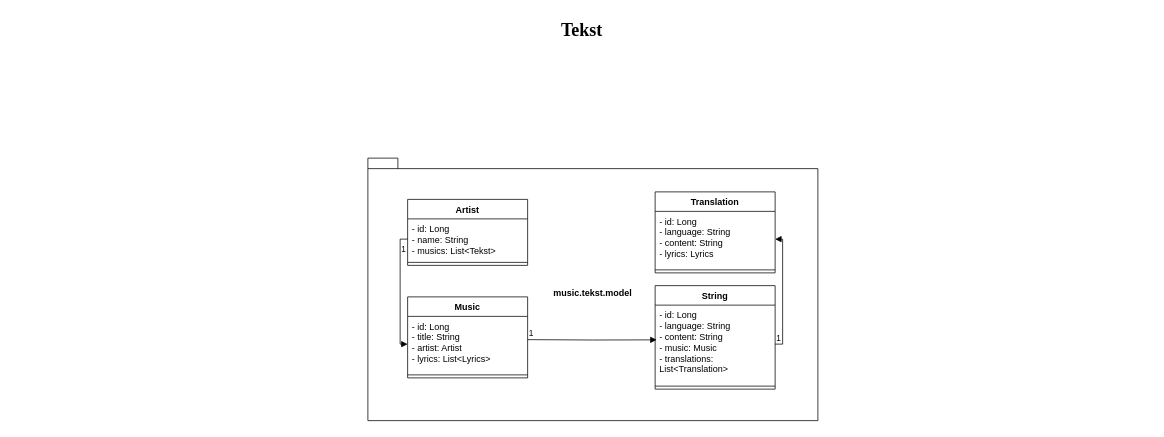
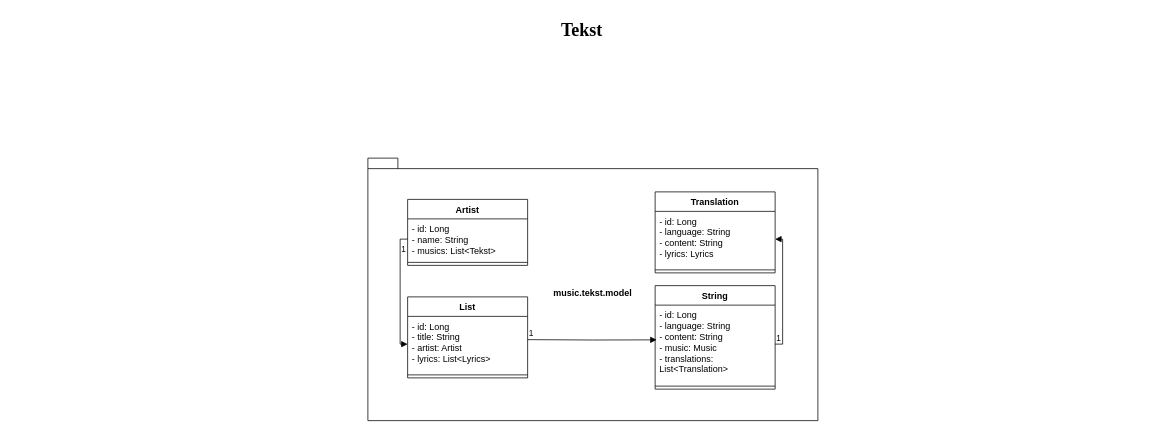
node "Music": label "Music" -> "List"
